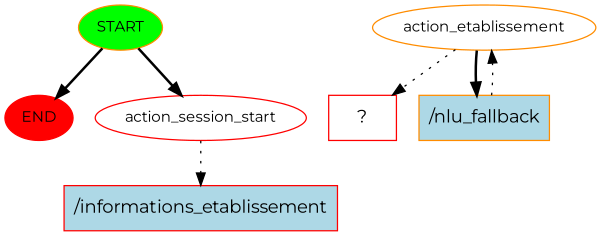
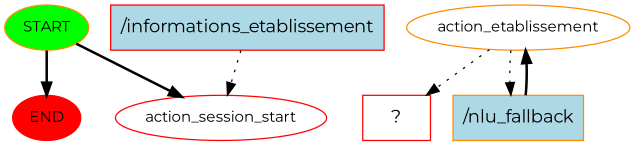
edge "action_etablissement" -> "/nlu_fallback": style bold -> dotted
edge "/nlu_fallback" -> "action_etablissement": style dotted -> bold
edge "action_session_start" -> "/informations_etablissement": reversed
